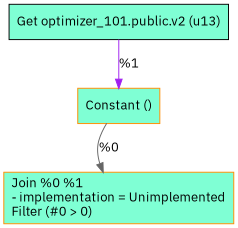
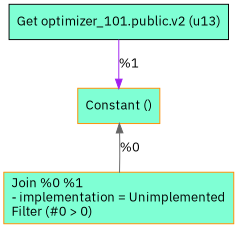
edge "Constant ()" -> "Join %0 %1 - implementation = Unimplemented Filter (#0 > 0)": reversed
